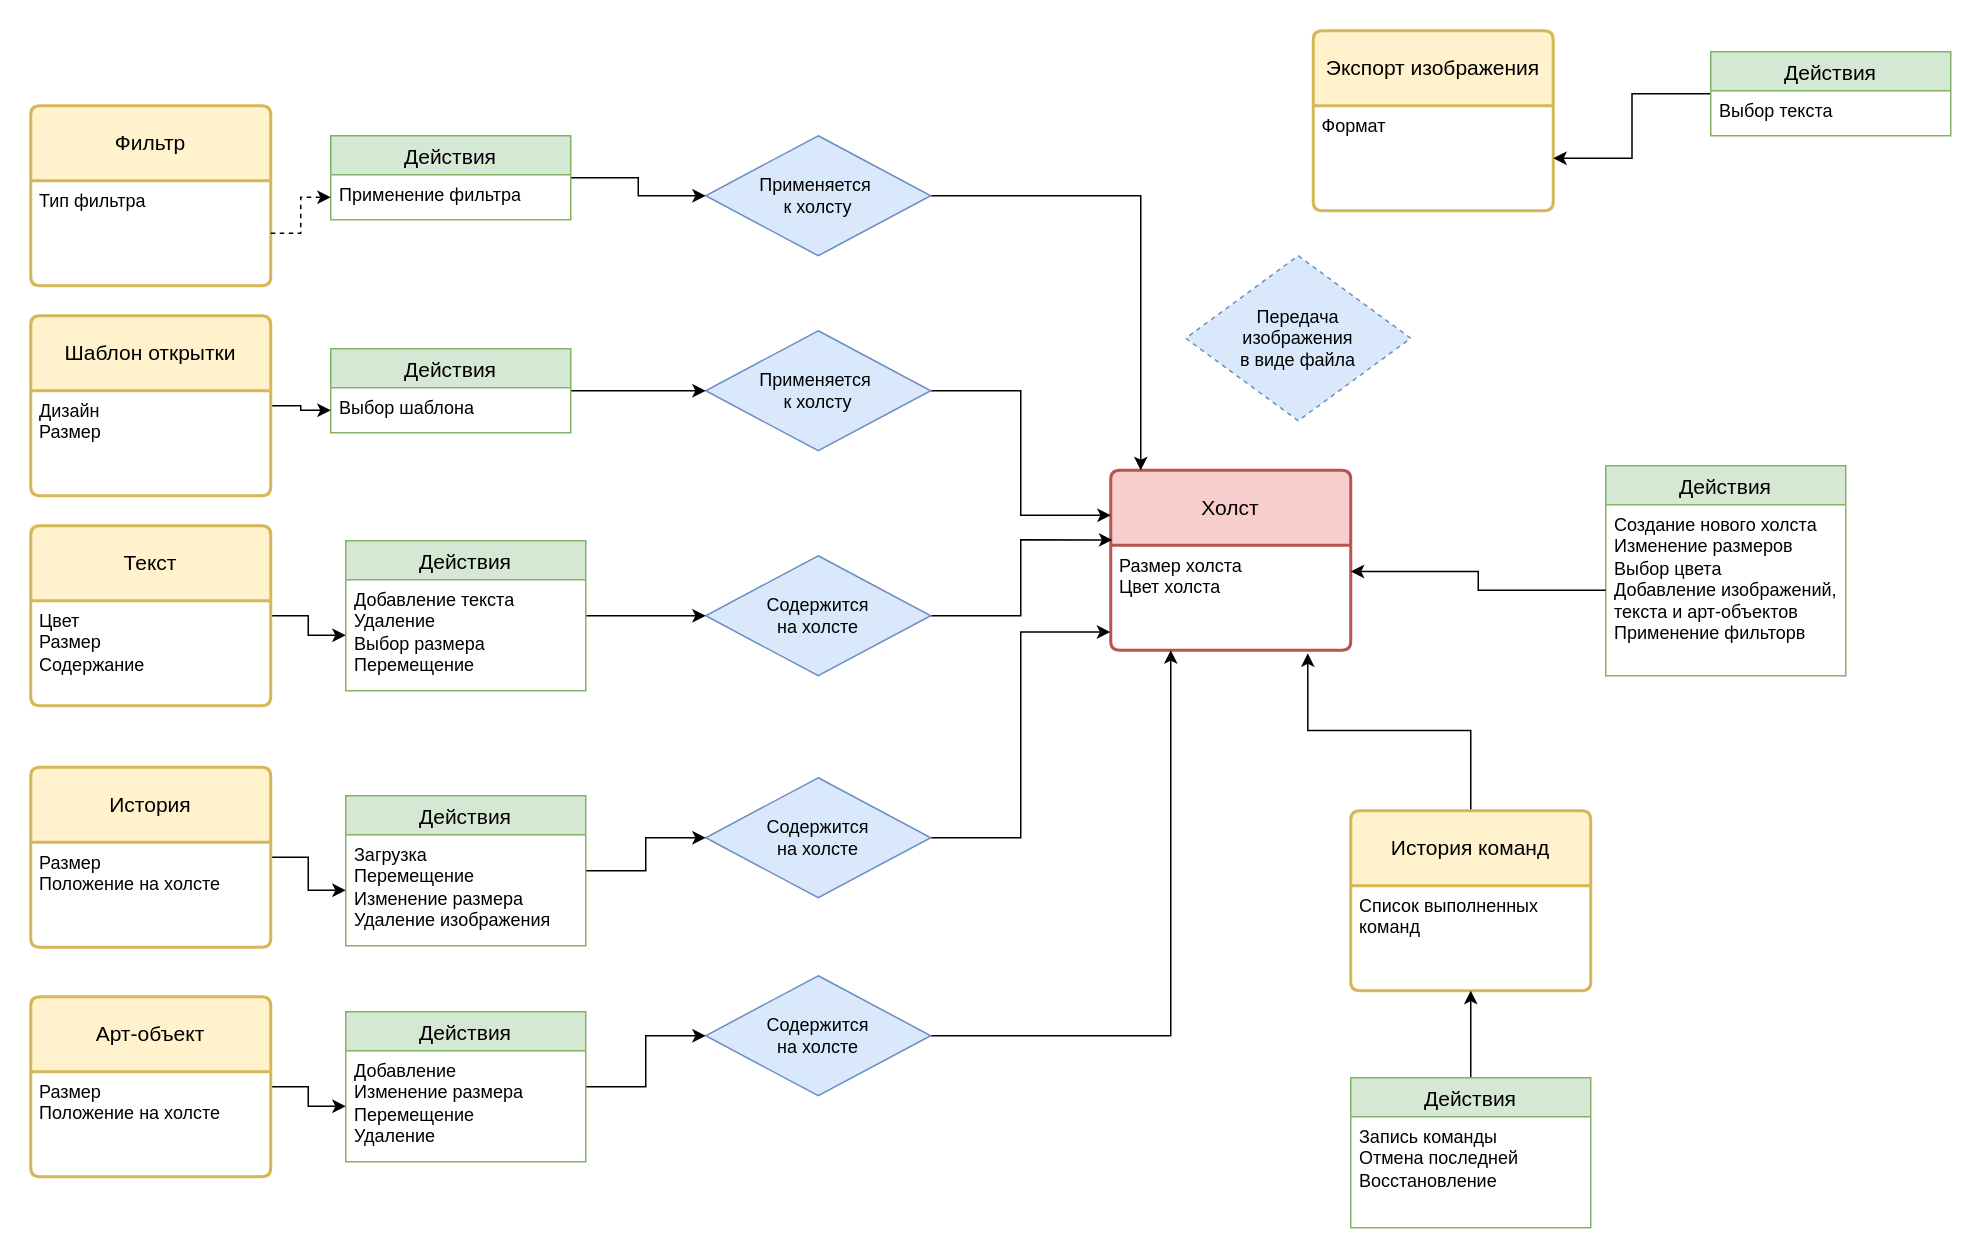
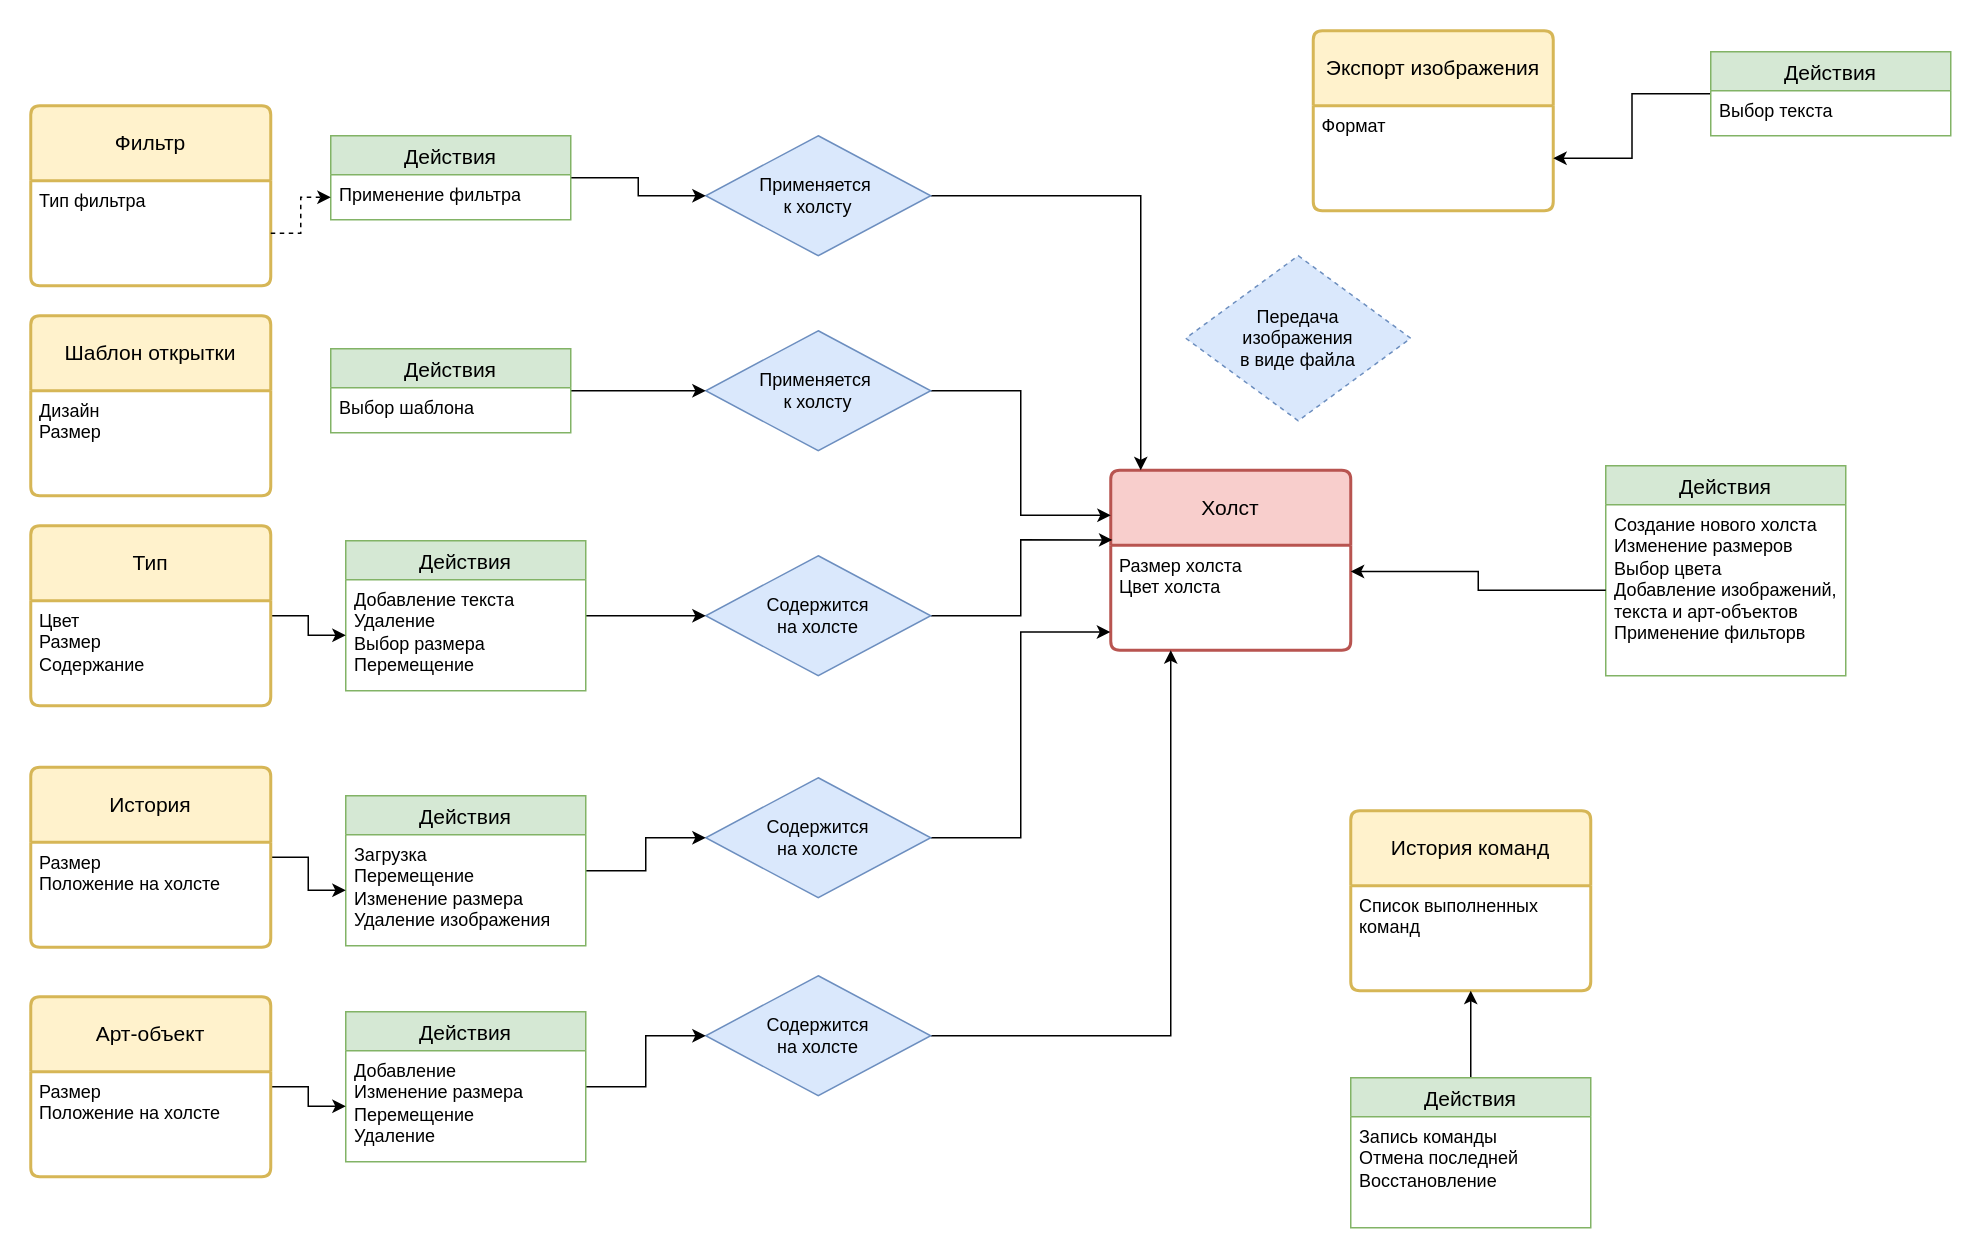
edge "Шаблон открытки" -> "Выбор шаблона": removed
node "Текст": label "Текст" -> "Тип"
edge "История команд" -> "Размер холста Цвет холста": removed
